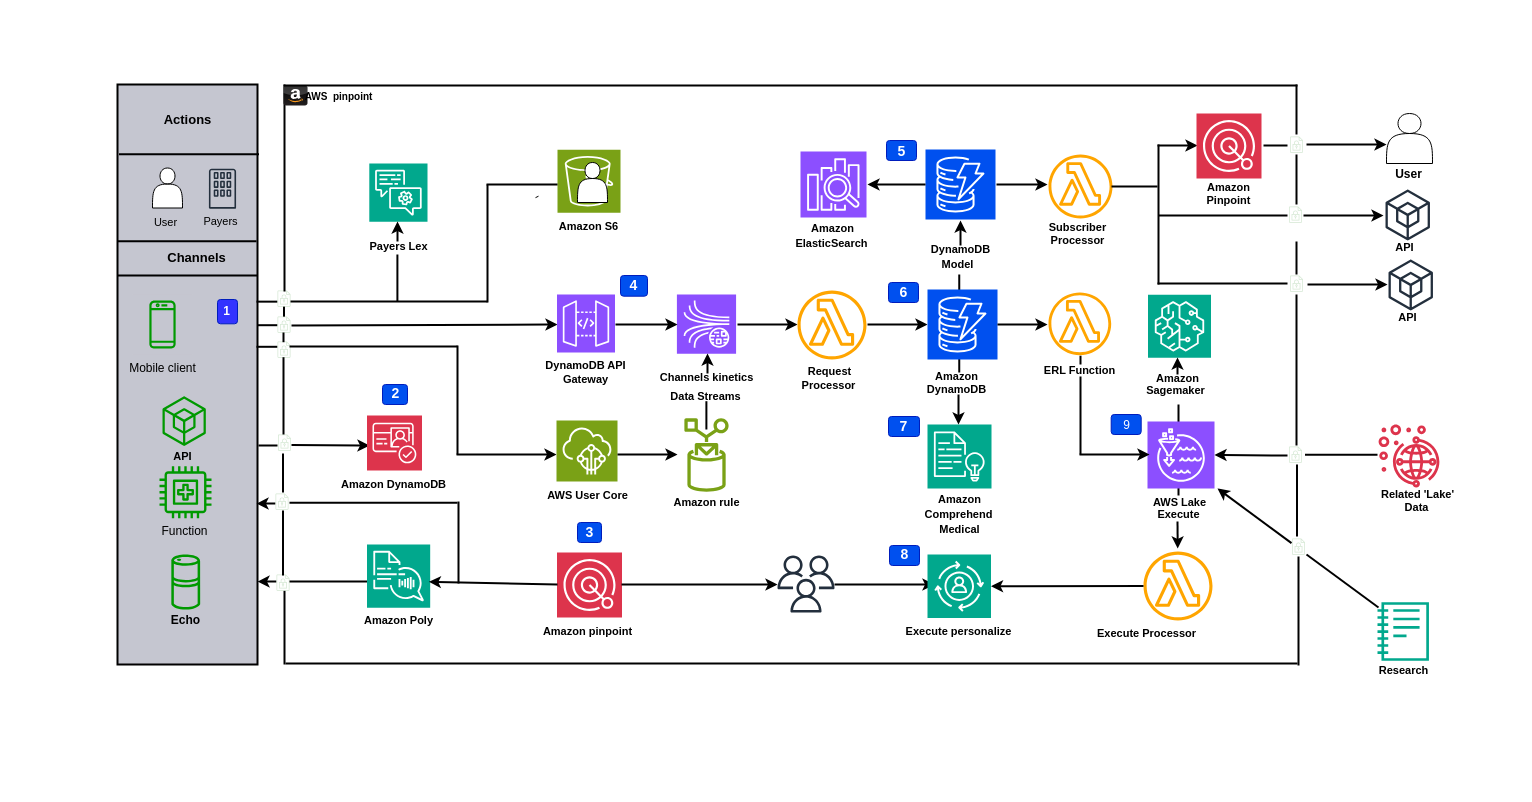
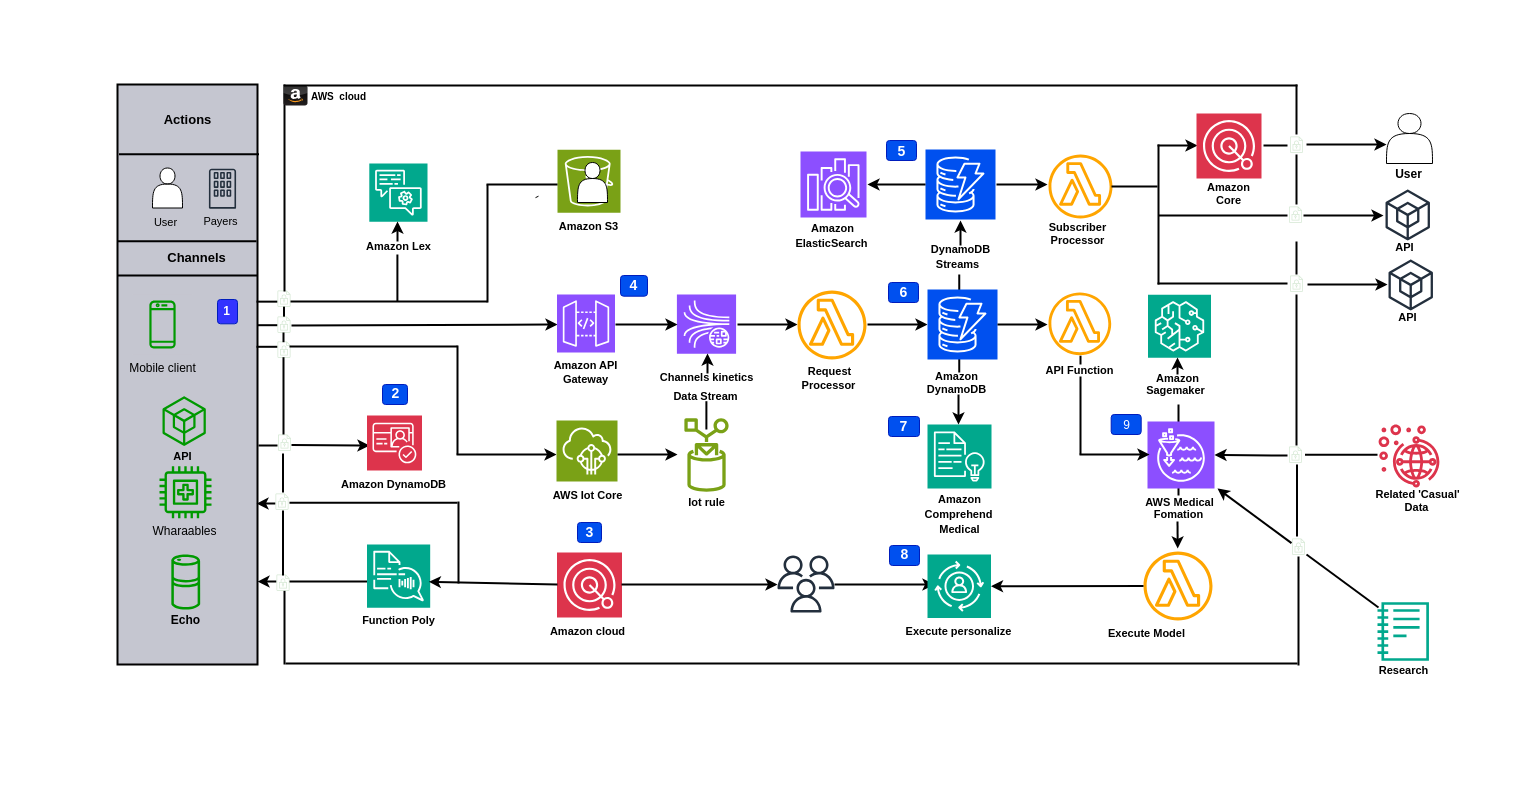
node "AWS pinpoint": label "AWS pinpoint" -> "AWS cloud"
node "Pinpoint": label "Pinpoint" -> "Core"
node "Amazon S6": label "Amazon S6" -> "Amazon S3"
node "Payers Lex": label "Payers Lex" -> "Amazon Lex"
node "Model": label "Model" -> "Streams"
node "DynamoDB API": label "DynamoDB API" -> "Amazon API"
node "ERL Function": label "ERL Function" -> "API Function"
node "Data Streams": label "Data Streams" -> "Data Stream"
node "Related 'Lake'": label "Related 'Lake'" -> "Related 'Casual'"
node "AWS User Core": label "AWS User Core" -> "AWS Iot Core"
node "Amazon rule": label "Amazon rule" -> "Iot rule"
node "AWS Lake": label "AWS Lake" -> "AWS Medical"
node "Execute": label "Execute" -> "Fomation"
node "Function": label "Function" -> "Wharaables"
node "Amazon Poly": label "Amazon Poly" -> "Function Poly"
node "Amazon pinpoint": label "Amazon pinpoint" -> "Amazon cloud"
node "Execute Processor": label "Execute Processor" -> "Execute Model"
